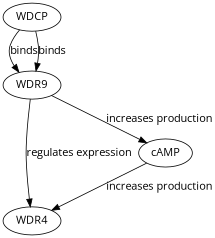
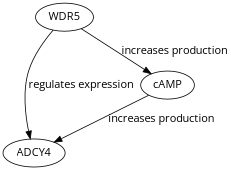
node "WDCP": removed
node "WDR9": label "WDR9" -> "WDR5"
node "WDR4": label "WDR4" -> "ADCY4"
